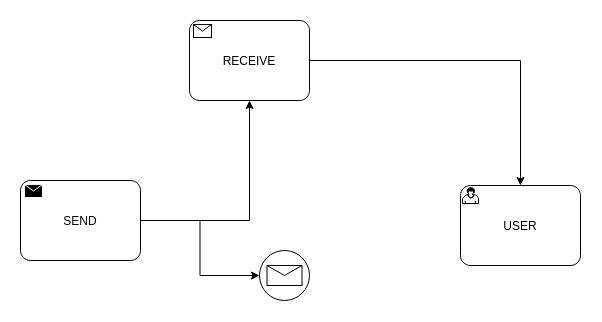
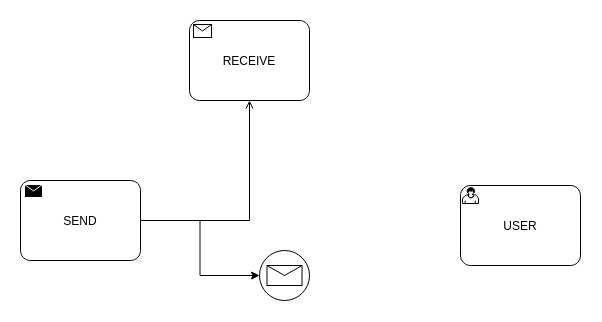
edge "RECEIVE" -> "USER": removed
edge "SEND" -> "RECEIVE": arrowhead classic -> open
